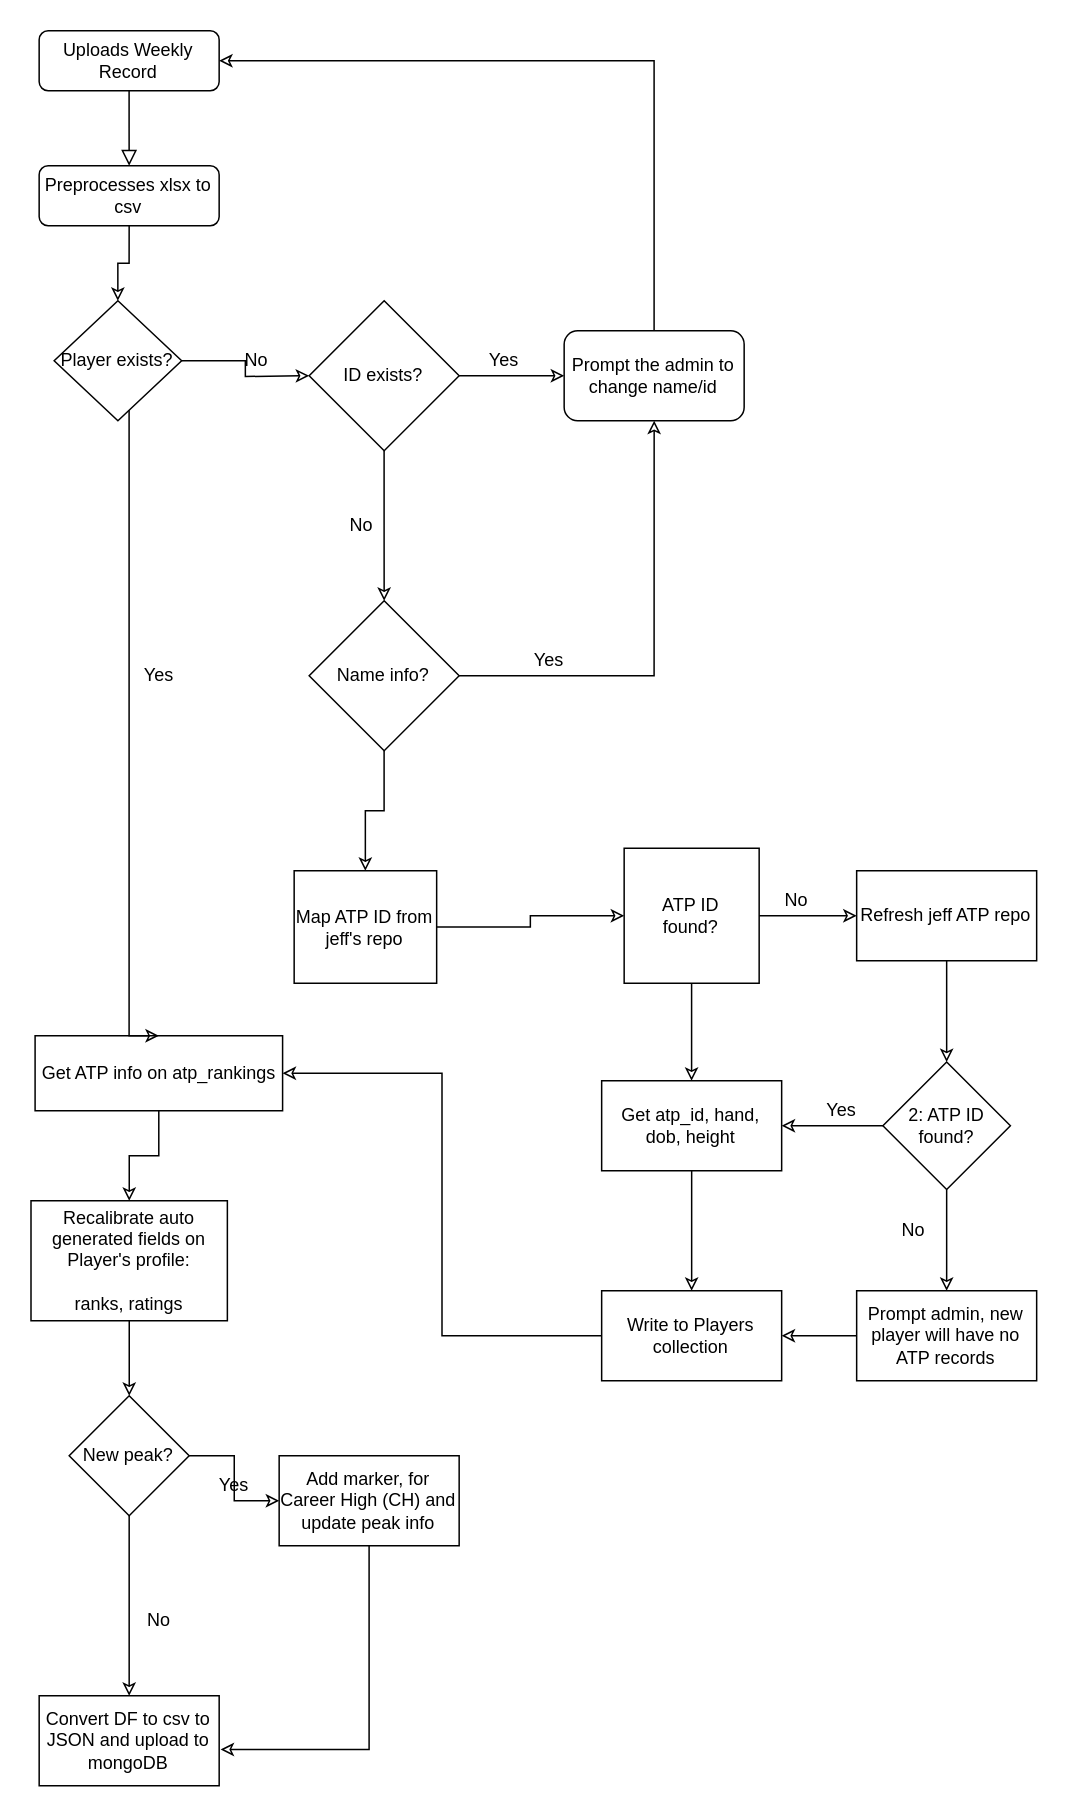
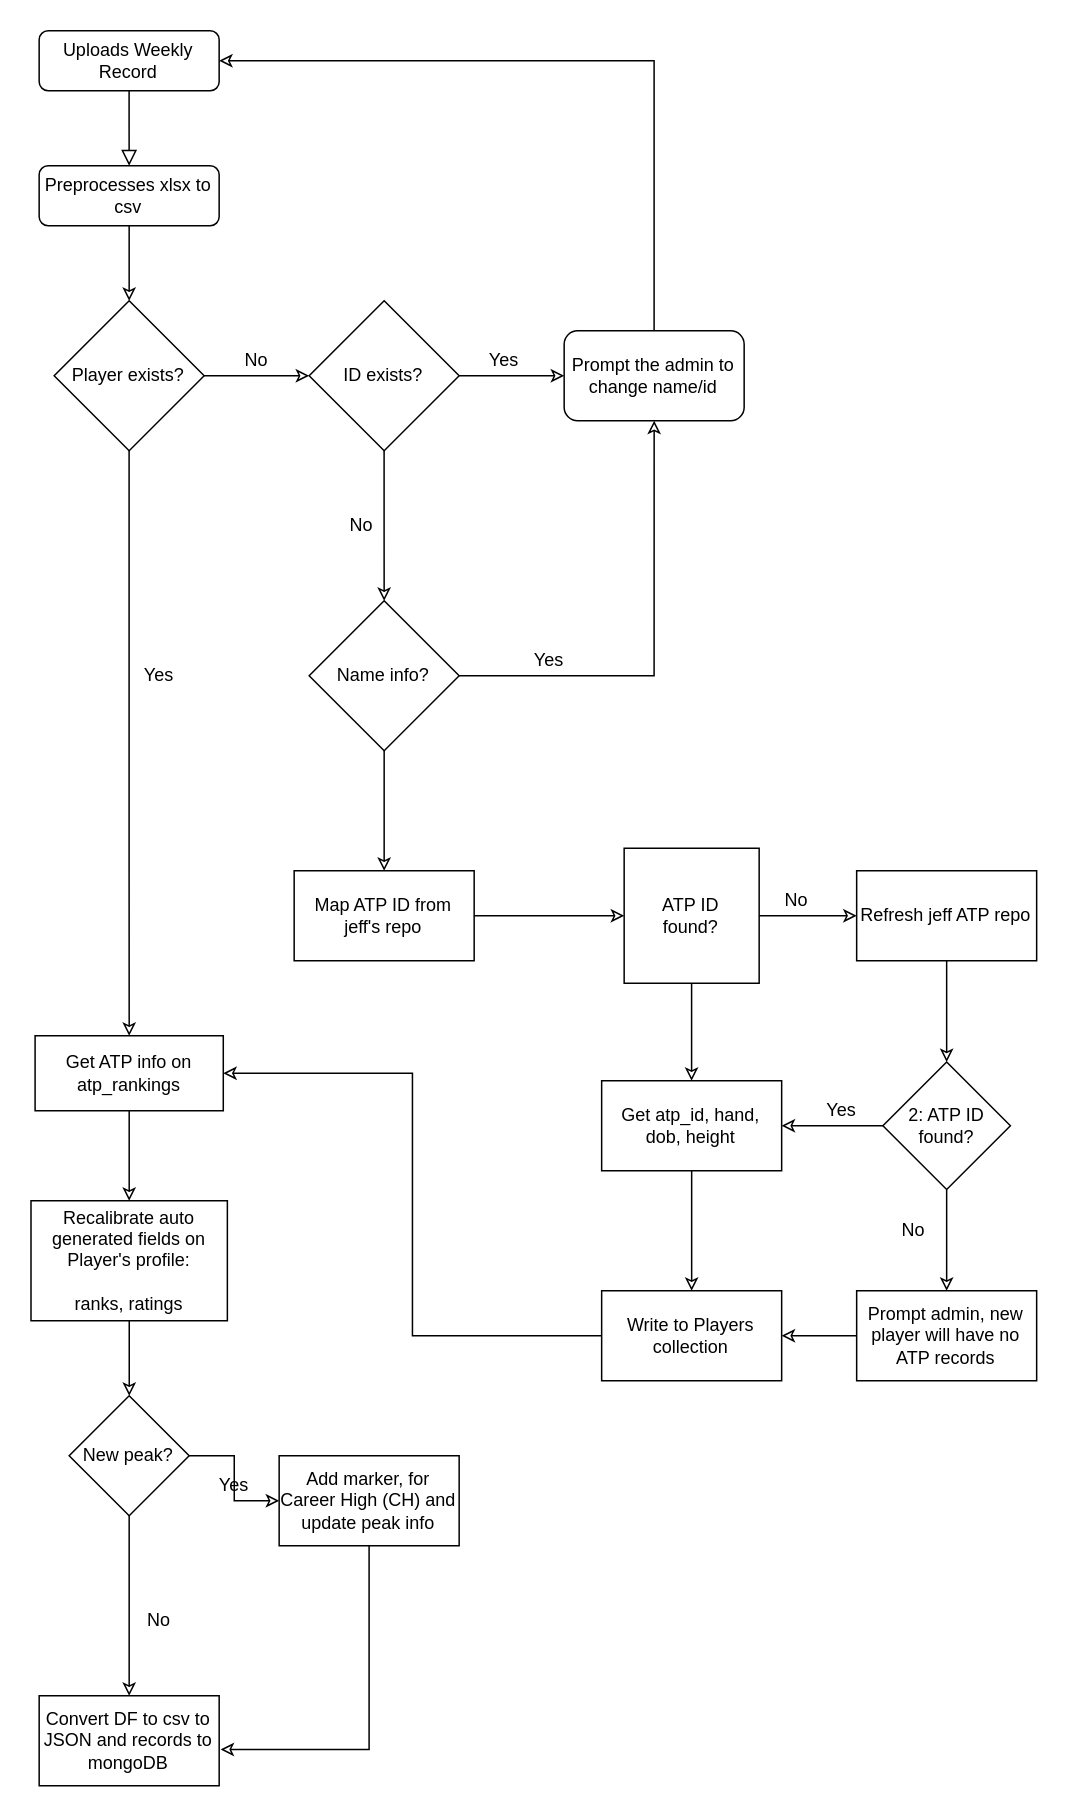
node "Player exists?": size 128x120 -> 150x150
node "Map ATP ID from jeff's repo": size 143x113 -> 180x90
node "Get ATP info on atp_rankings": size 248x75 -> 188x75
node "Convert DF to csv to JSON and upload to mongoDB": label "Convert DF to csv to JSON and upload to mongoDB" -> "Convert DF to csv to JSON and records to mongoDB"
